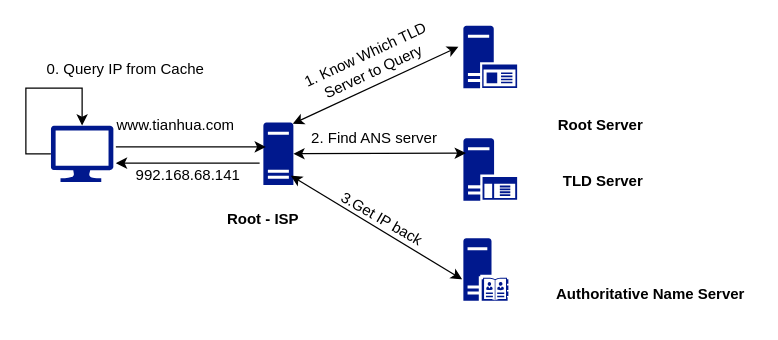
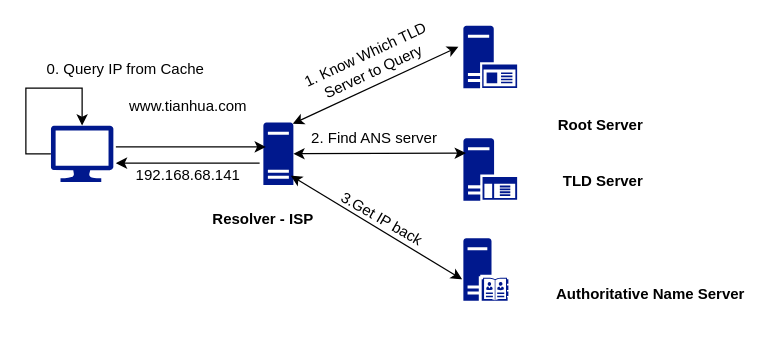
node "www.tianhua.com": moved (176, 126) -> (188, 107)
node "992.168.68.141": label "992.168.68.141" -> "192.168.68.141"
node "Root - ISP": label "Root - ISP" -> "Resolver - ISP"
